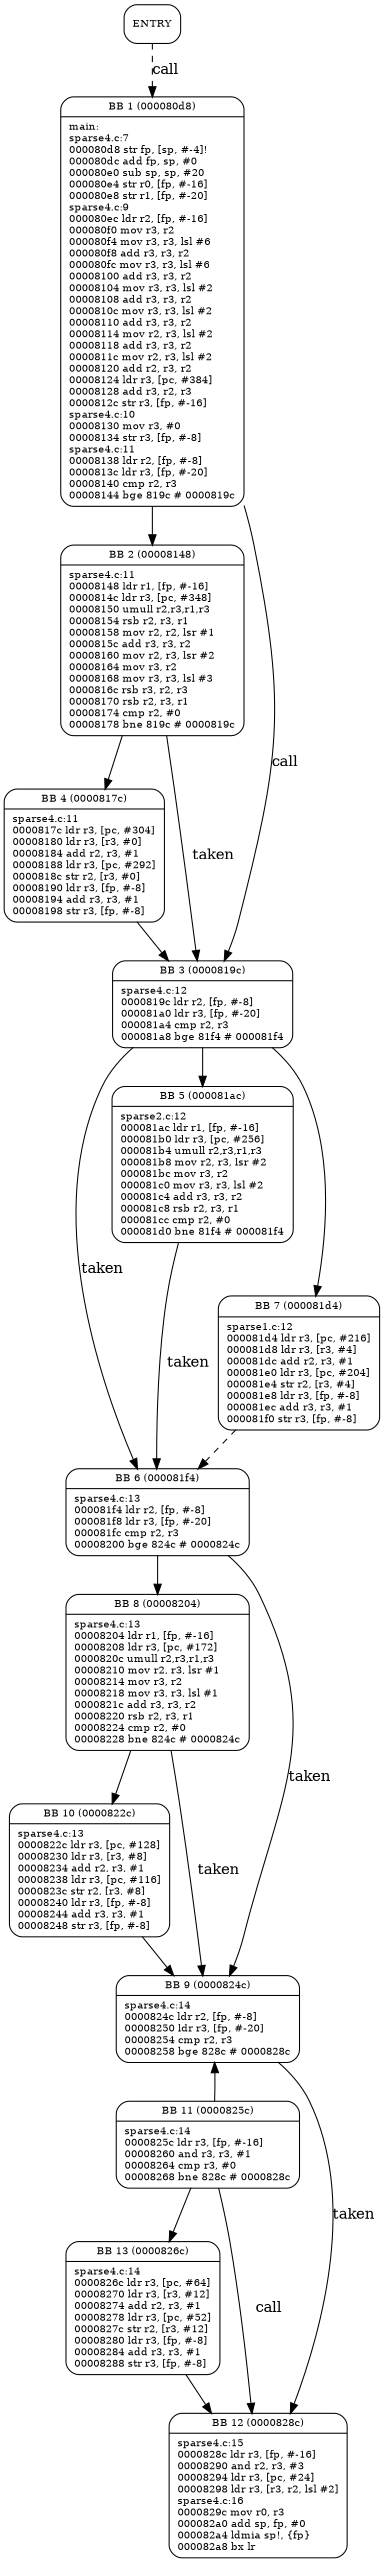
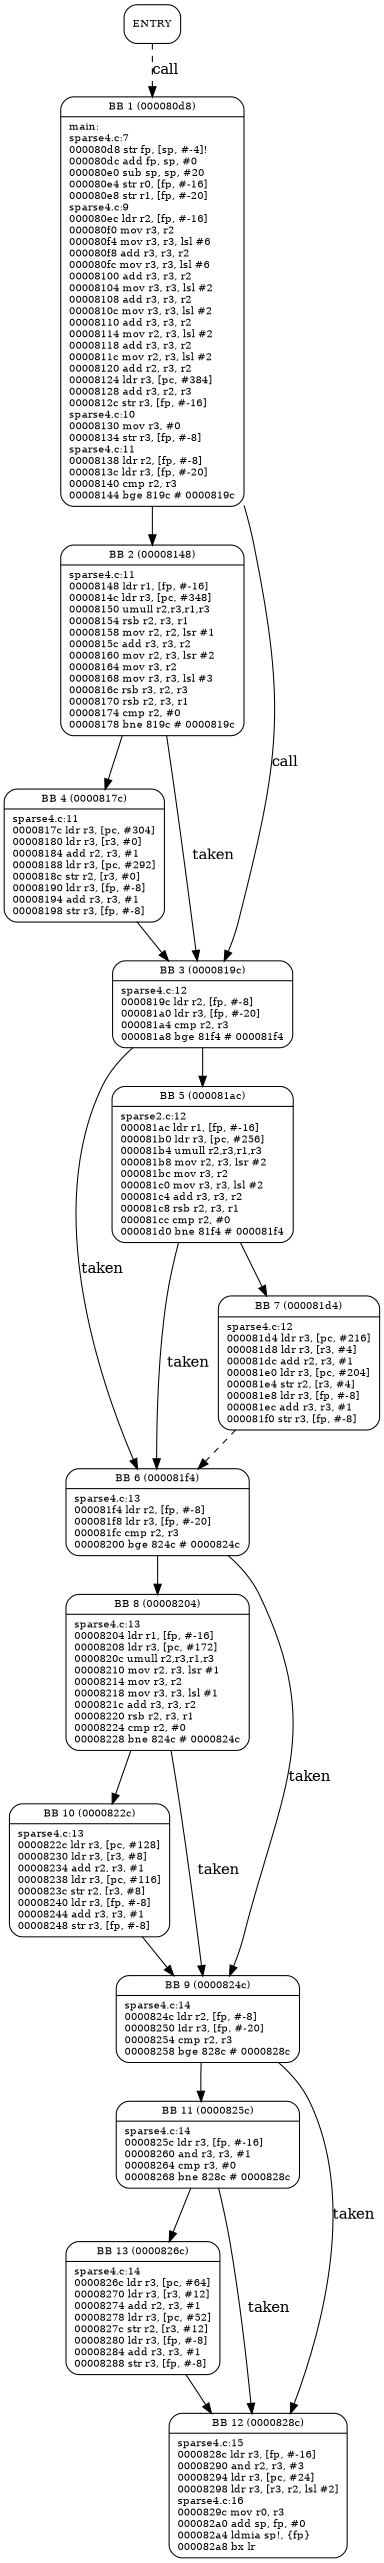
edge "BB 3 (0000819c)" -> "BB 7 (000081d4)": now "BB 5 (000081ac)" -> "BB 7 (000081d4)"
node "BB 7 (000081d4)": text "sparse1.c:12" -> "sparse4.c:12"
edge "BB 11 (0000825c)" -> "BB 9 (0000824c)": reversed
edge "BB 11 (0000825c)" -> "BB 12 (0000828c)": label "call" -> "taken"
